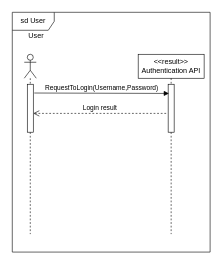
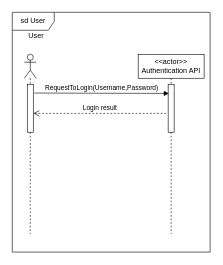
node "<<result>> Authentication API": label "<<result>> Authentication API" -> "<<actor>> Authentication API"
